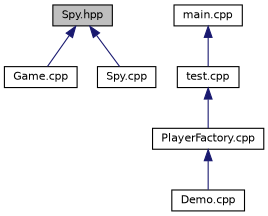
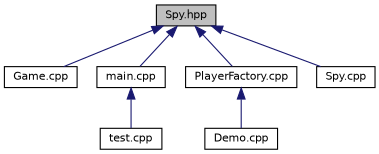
edge "main.cpp" -> "Spy.hpp": added
edge "PlayerFactory.cpp" -> "test.cpp": now "PlayerFactory.cpp" -> "Spy.hpp"
